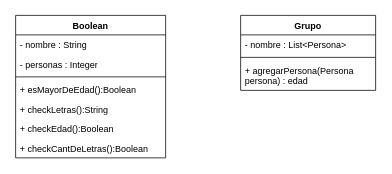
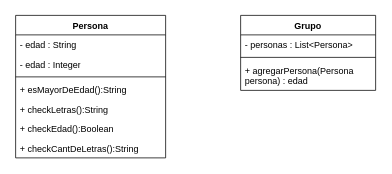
node "Boolean": label "Boolean" -> "Persona"
node "- nombre : String": label "- nombre : String" -> "- edad : String"
node "- nombre : List<Persona>": label "- nombre : List<Persona>" -> "- personas : List<Persona>"
node "- personas : Integer": label "- personas : Integer" -> "- edad : Integer"
node "+ esMayorDeEdad():Boolean": label "+ esMayorDeEdad():Boolean" -> "+ esMayorDeEdad():String"
node "+ checkCantDeLetras():Boolean": label "+ checkCantDeLetras():Boolean" -> "+ checkCantDeLetras():String"
